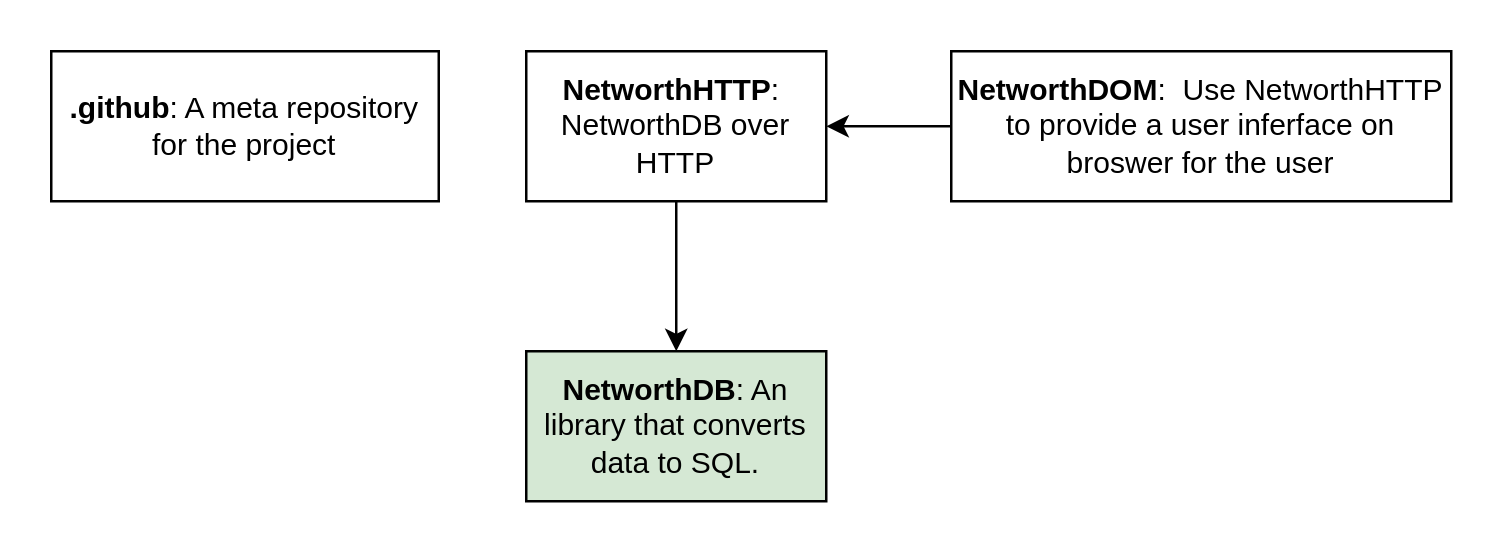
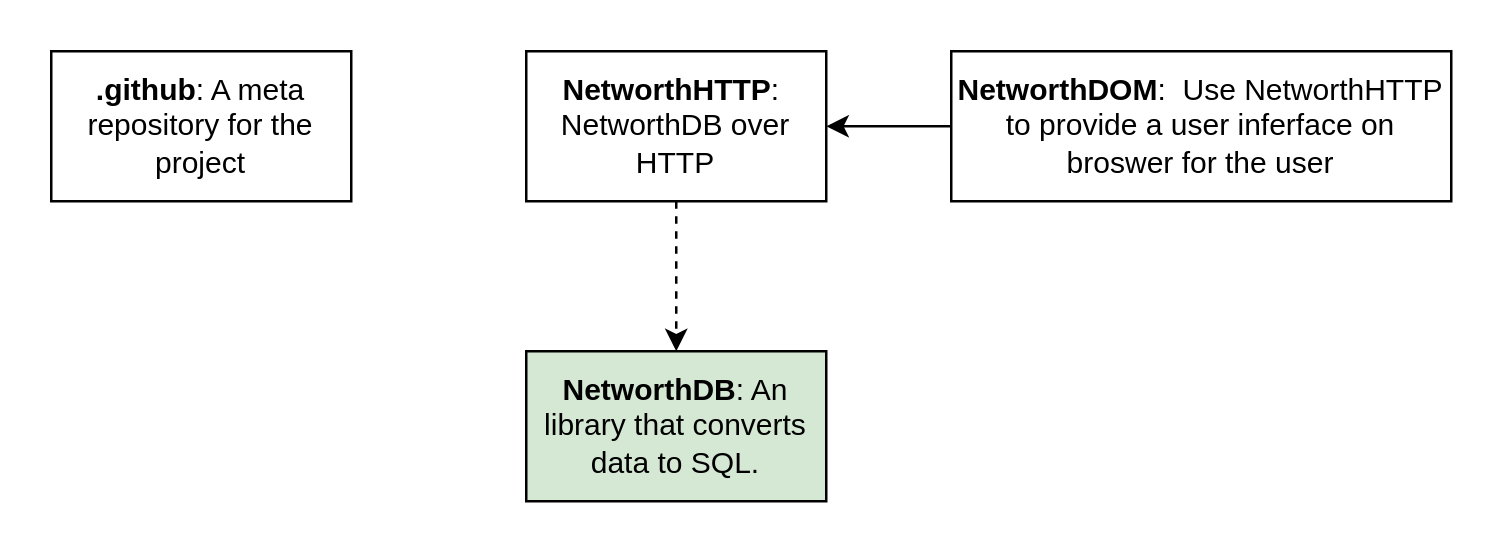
node ".github: A meta repository for the project": size 388x150 -> 300x150
edge "NetworthHTTP: NetworthDB over HTTP" -> "NetworthDB: An library that converts data to SQL.": style solid -> dashed
